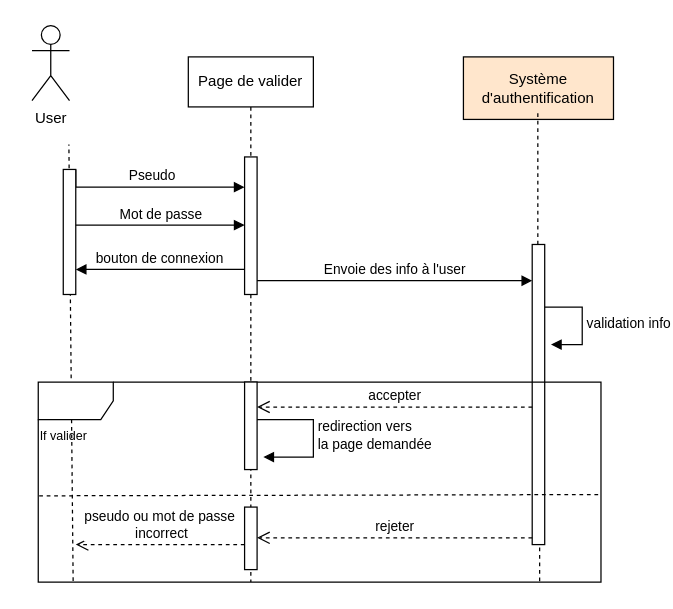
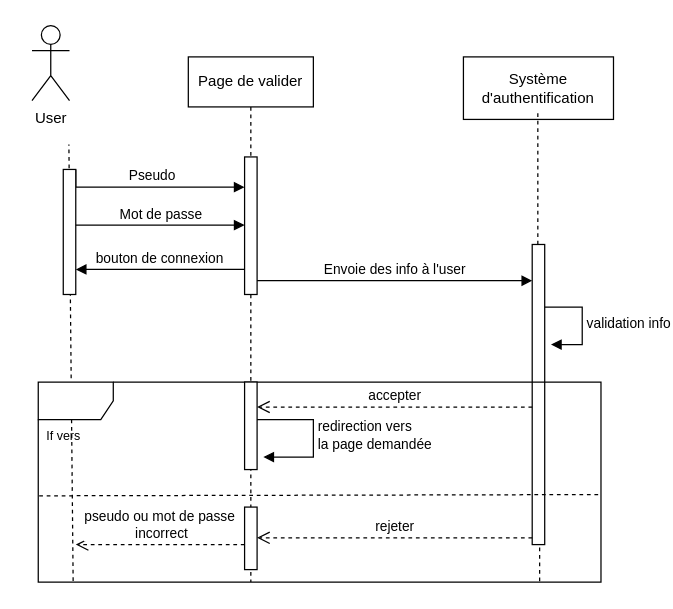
node "Système d'authentification": fillcolor #ffe6cc -> #ffffff
node "If valider": label "If valider" -> "If vers"
